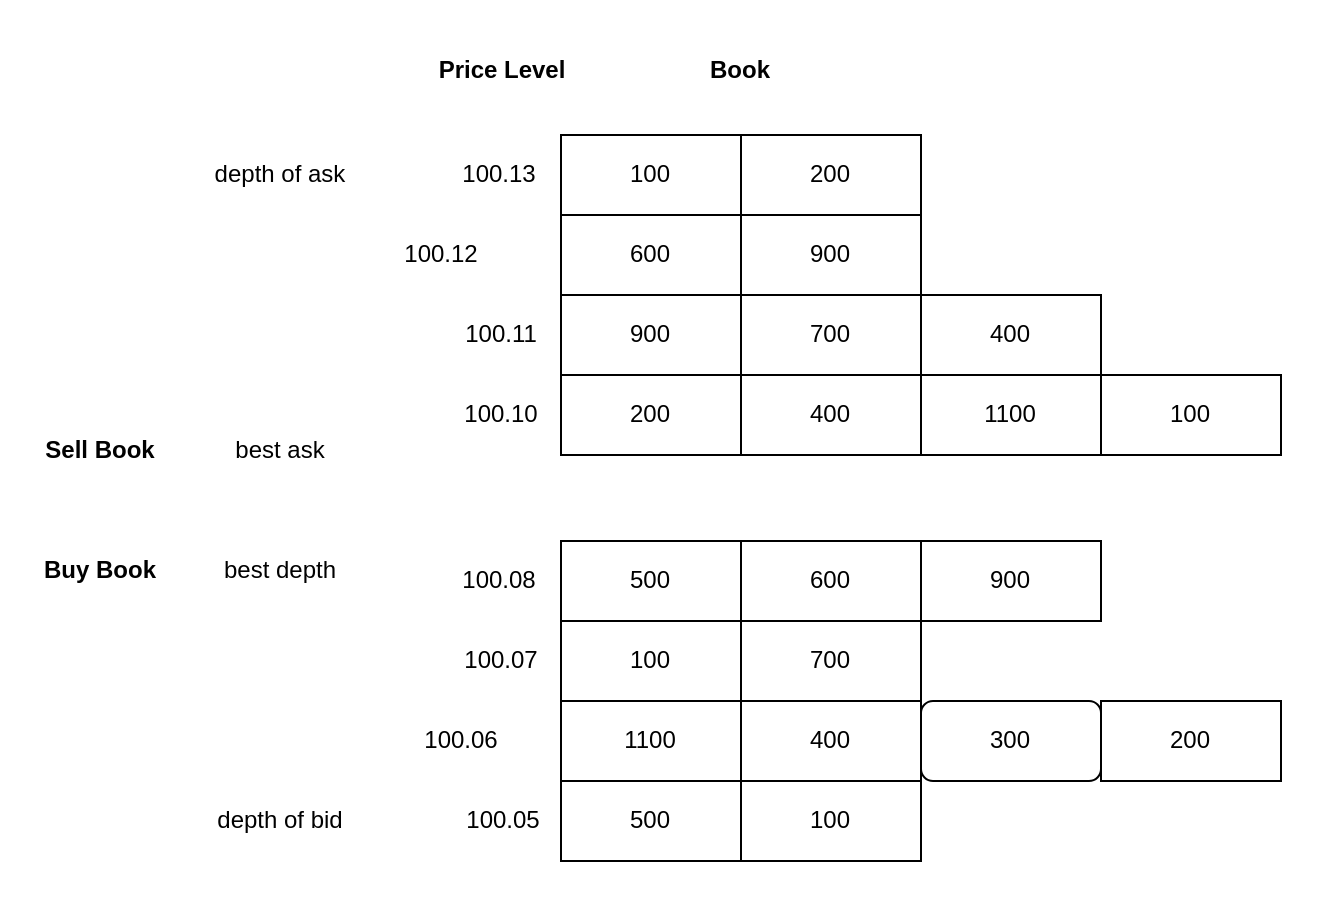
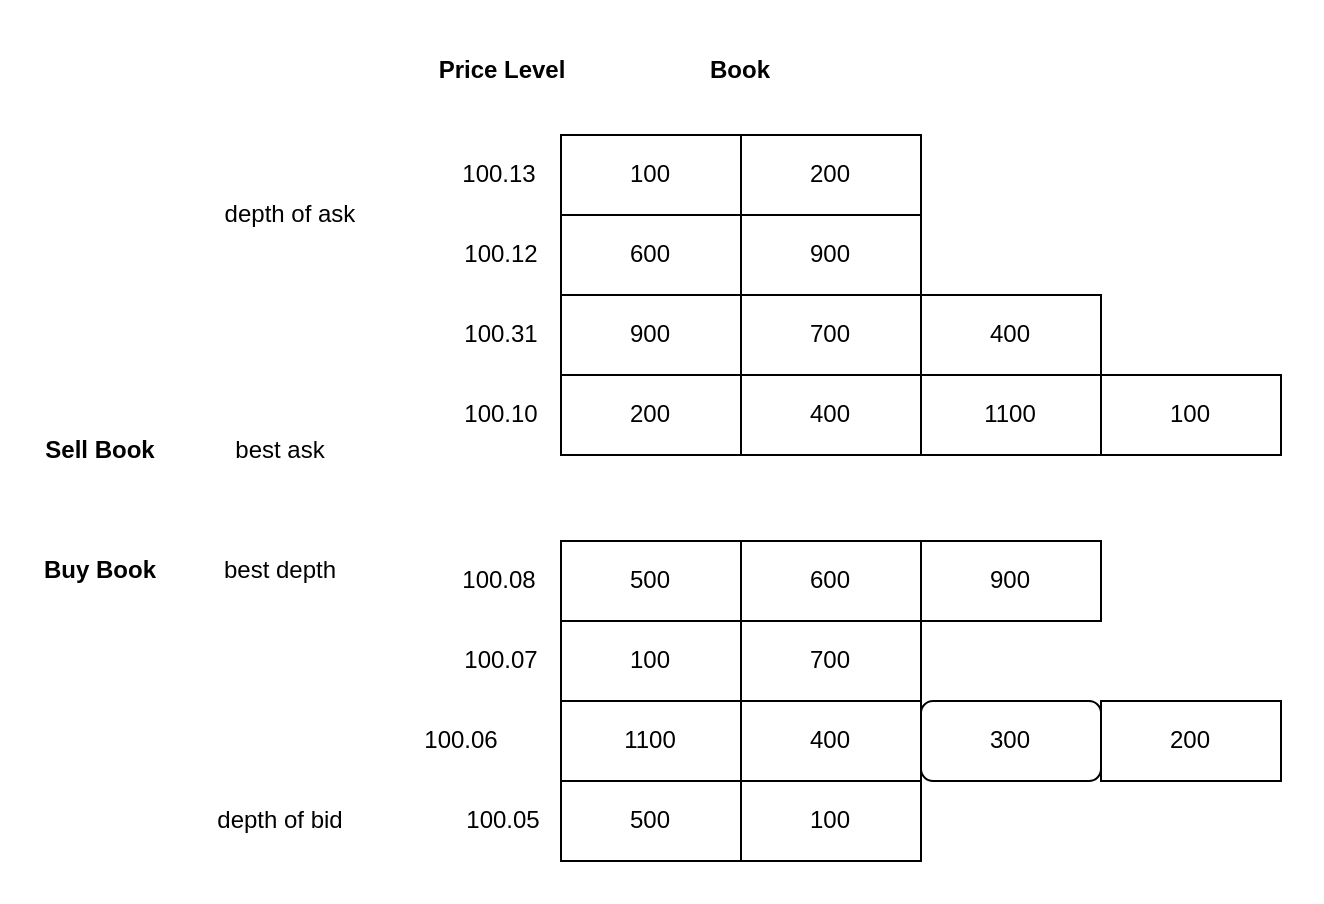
node "depth of ask": moved (281, 175) -> (291, 215)
node "100.12": moved (441, 255) -> (501, 255)
node "100.11": label "100.11" -> "100.31"
